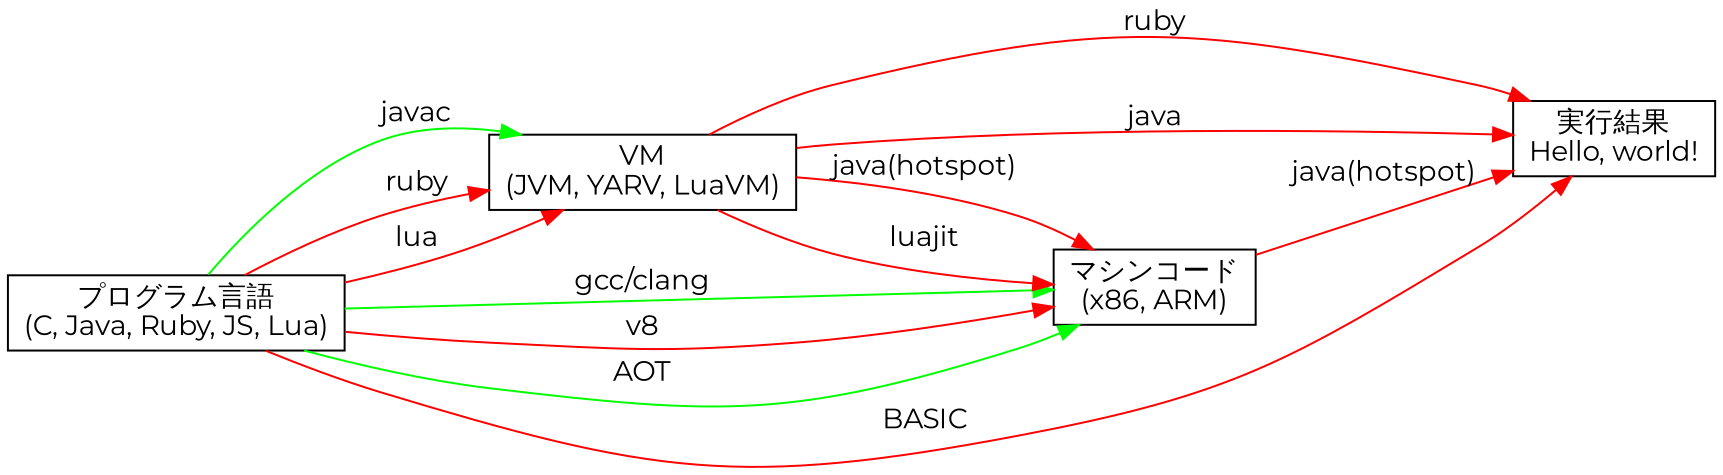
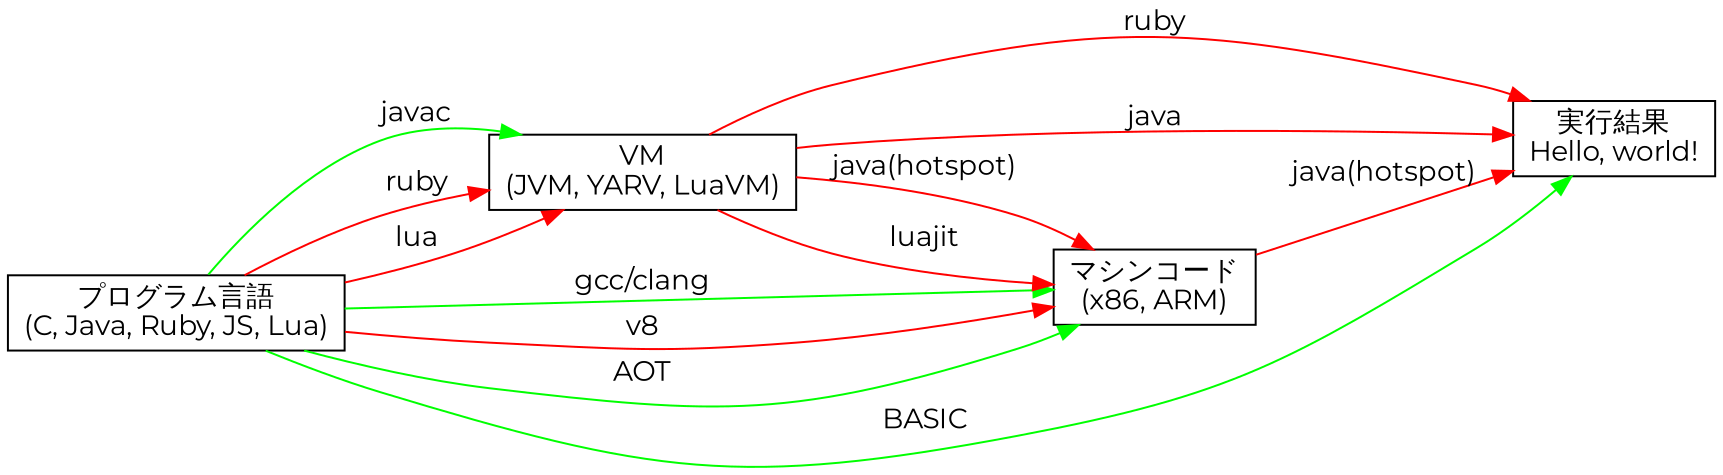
edge "プログラム言語 (C, Java, Ruby, JS, Lua)" -> "実行結果 Hello, world!": color red -> green
